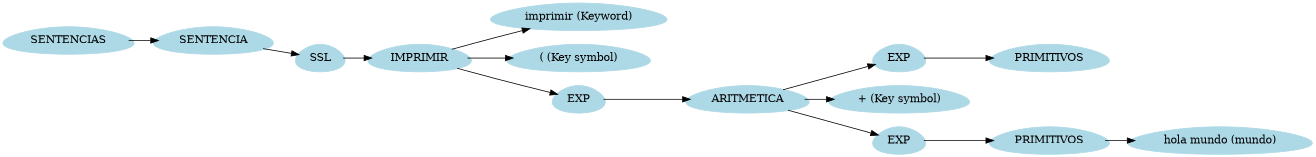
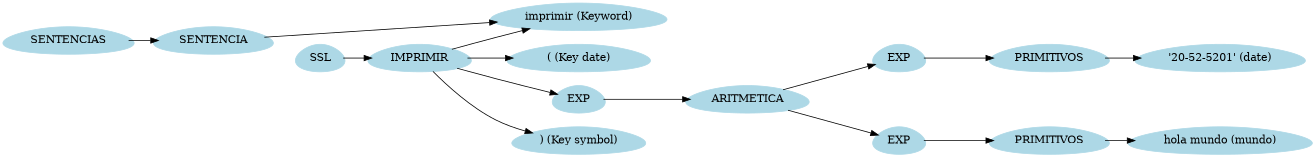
edge "SENTENCIA" -> "SSL": now "SENTENCIA" -> "imprimir (Keyword)"
node "( (Key symbol)": label "( (Key symbol)" -> "( (Key date)"
node "'20-52-5201' (date)": added
node "+ (Key symbol)": removed
node ") (Key symbol)": added
